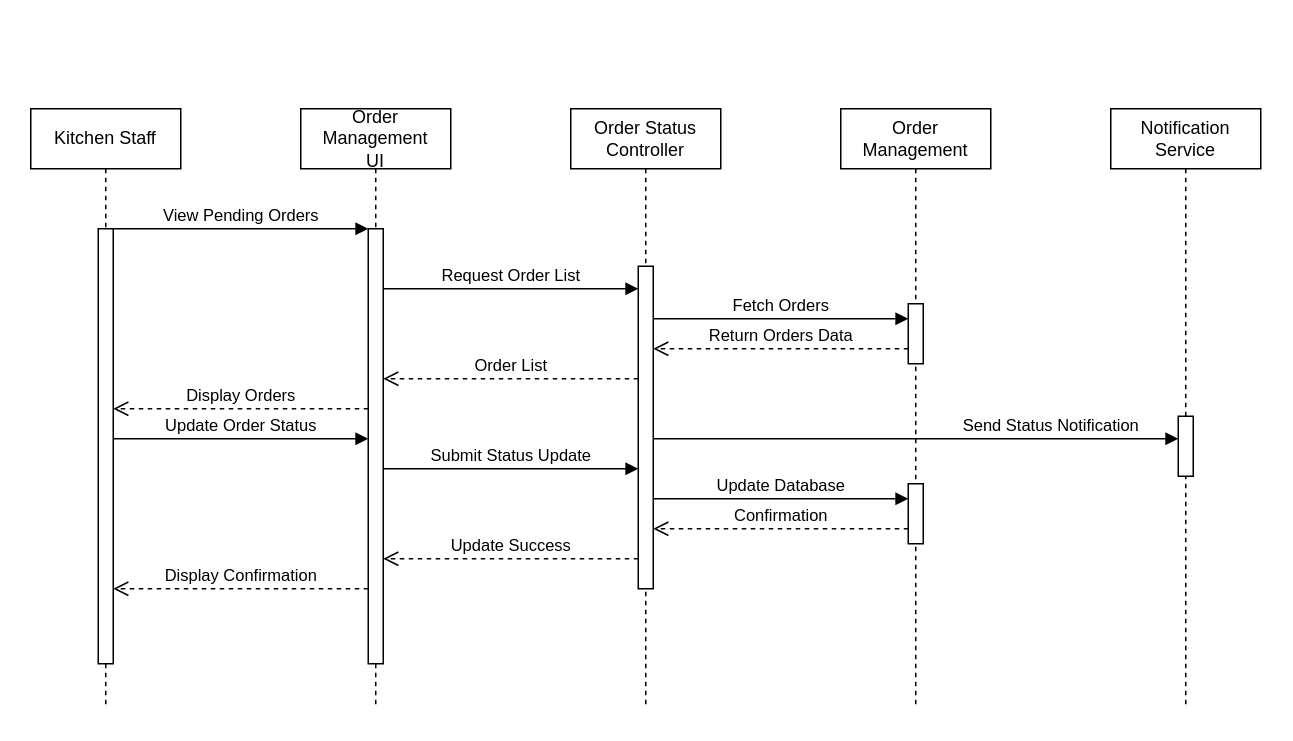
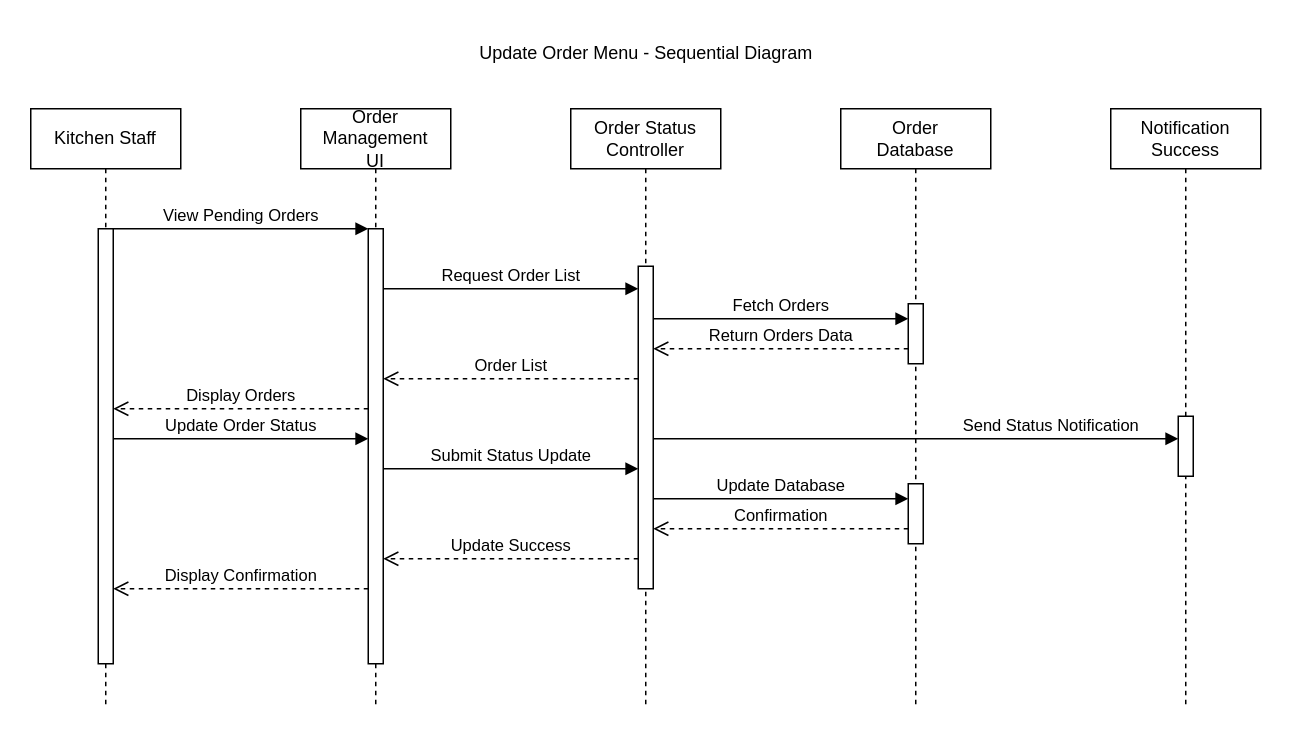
node "Update Order Menu - Sequential Diagram": added
node "Order Management": label "Order Management" -> "Order Database"
node "Notification Service": label "Notification Service" -> "Notification Success"
